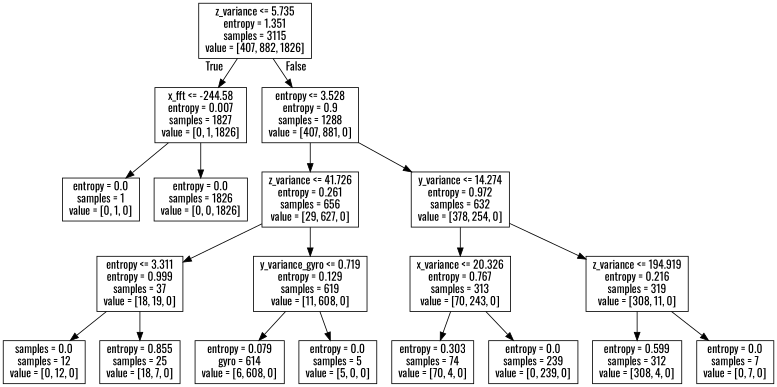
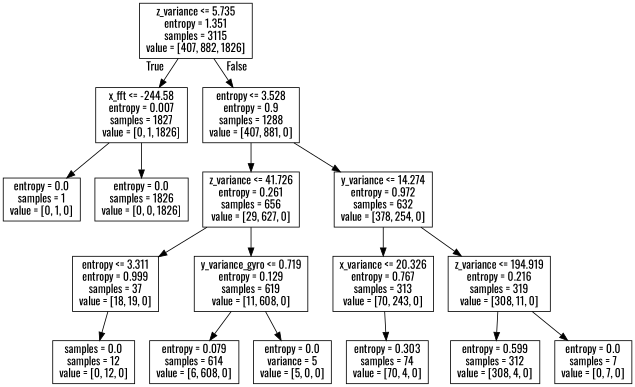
node "entropy = 0.855 samples = 25 value = [18, 7, 0]": removed
node "entropy = 0.079 gyro = 614 value = [6, 608, 0]": label "entropy = 0.079 gyro = 614 value = [6, 608, 0]" -> "entropy = 0.079 samples = 614 value = [6, 608, 0]"
node "entropy = 0.0 samples = 5 value = [5, 0, 0]": label "entropy = 0.0 samples = 5 value = [5, 0, 0]" -> "entropy = 0.0 variance = 5 value = [5, 0, 0]"
node "entropy = 0.0 samples = 239 value = [0, 239, 0]": removed
